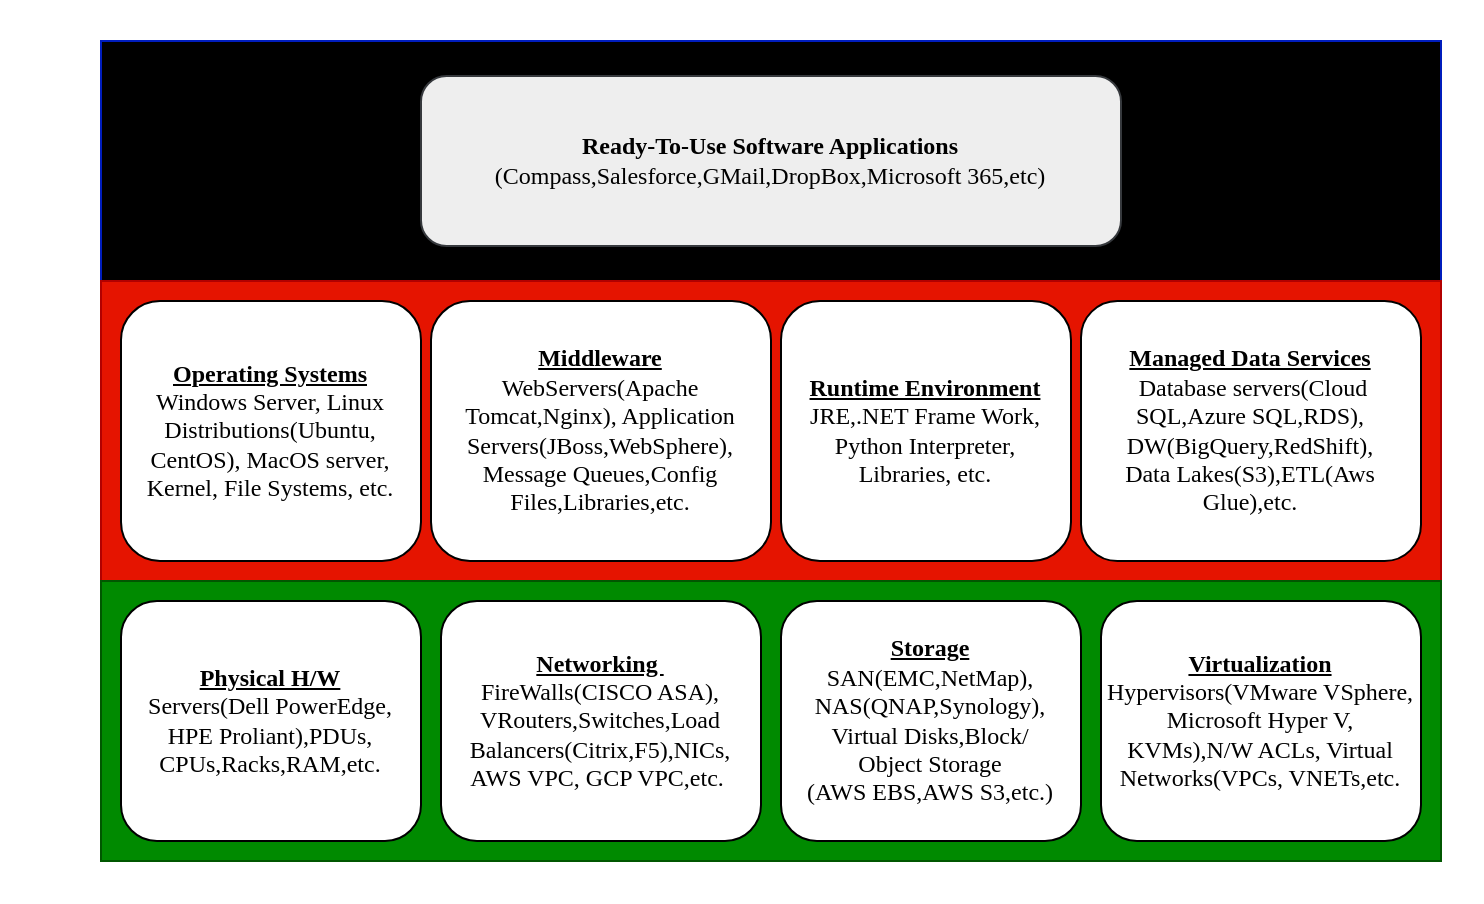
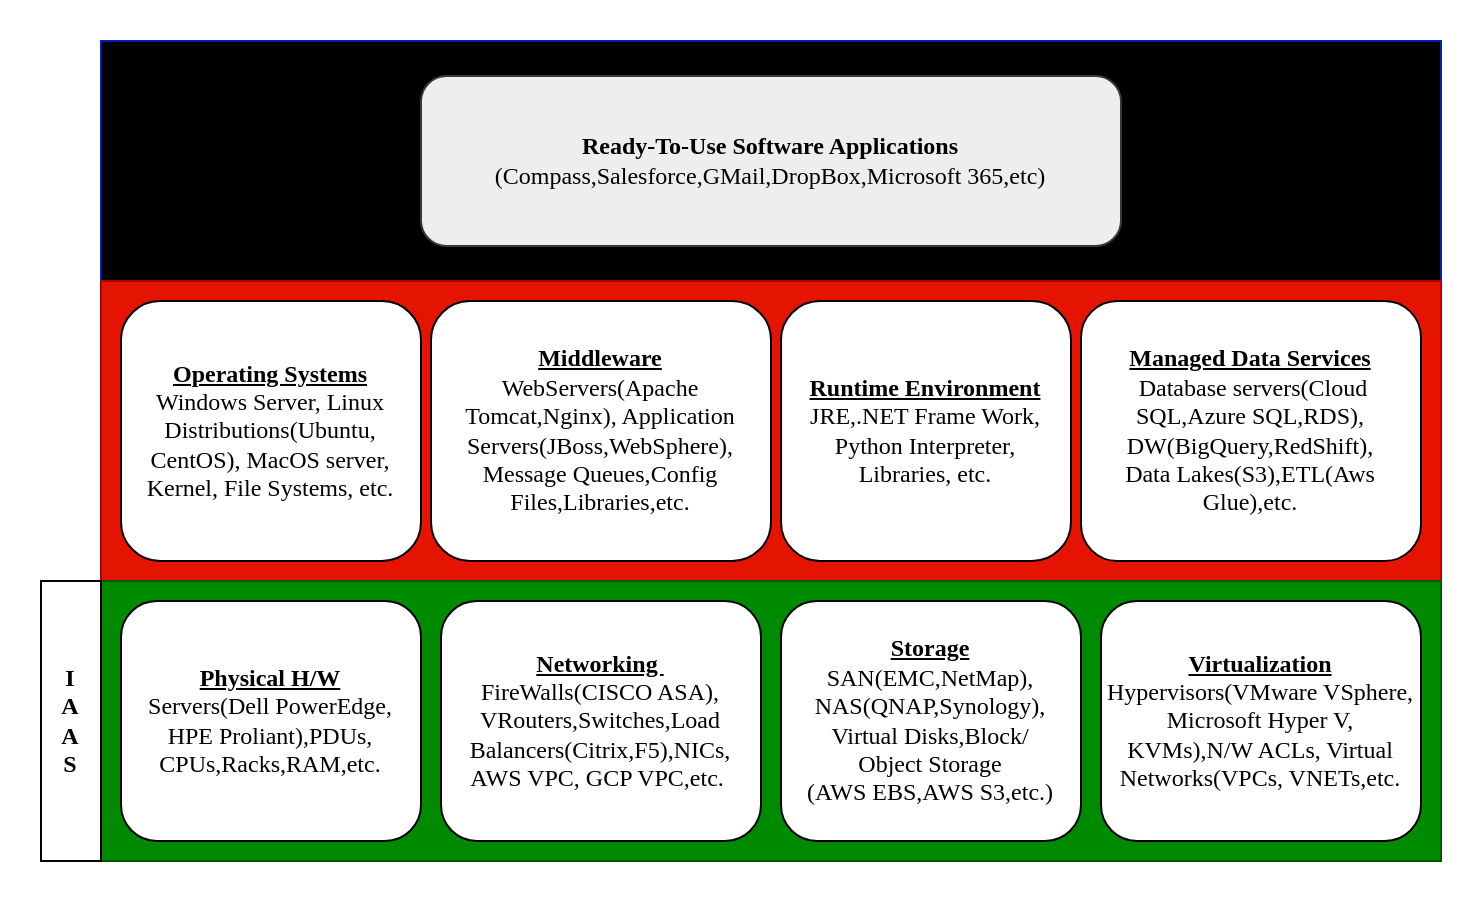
node "I A A S": added
